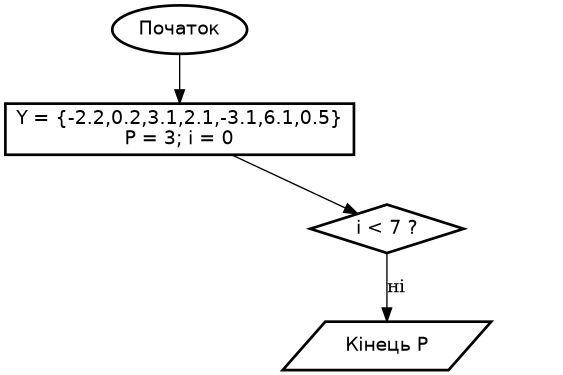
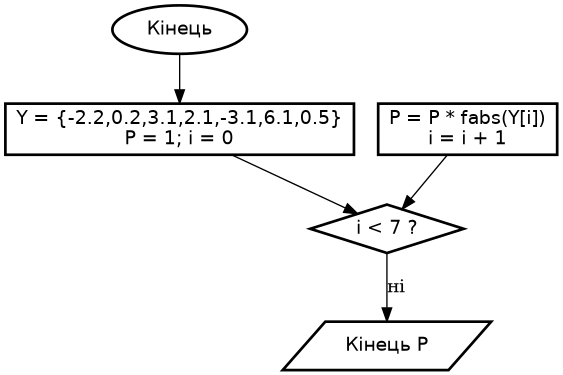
node "Початок": label "Початок" -> "Кінець"
node "Y = {-2.2,0.2,3.1,2.1,-3.1,6.1,0.5} P = 3; i = 0": label "Y = {-2.2,0.2,3.1,2.1,-3.1,6.1,0.5} P = 3; i = 0" -> "Y = {-2.2,0.2,3.1,2.1,-3.1,6.1,0.5} P = 1; i = 0"
node "P = P * fabs(Y[i]) i = i + 1": added
